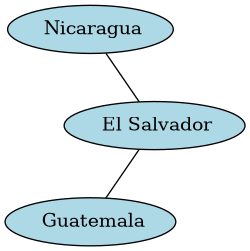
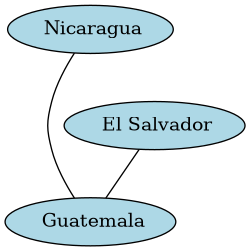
edge "Nicaragua" -- "El Salvador": now "Nicaragua" -- "Guatemala"
